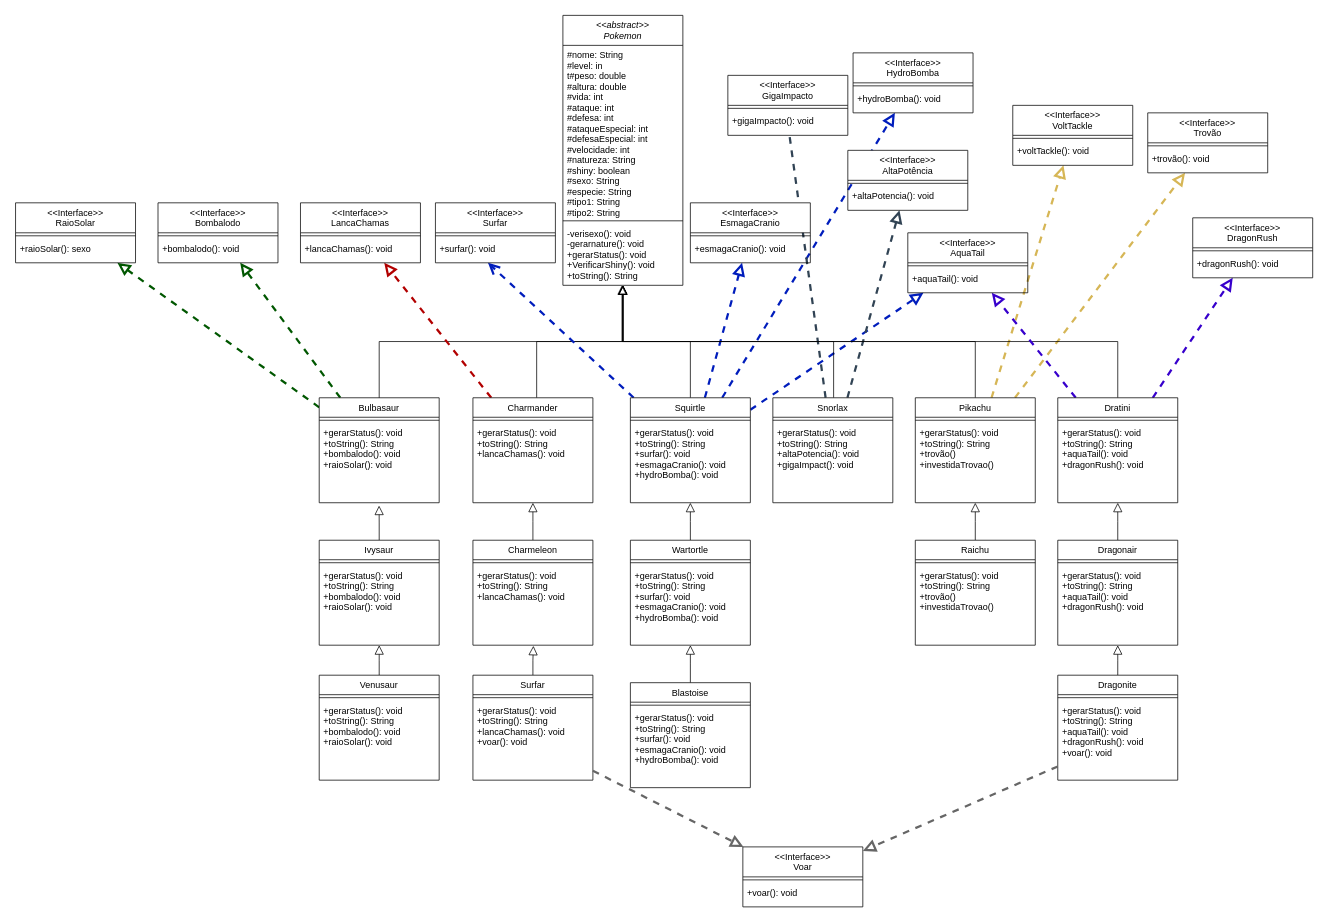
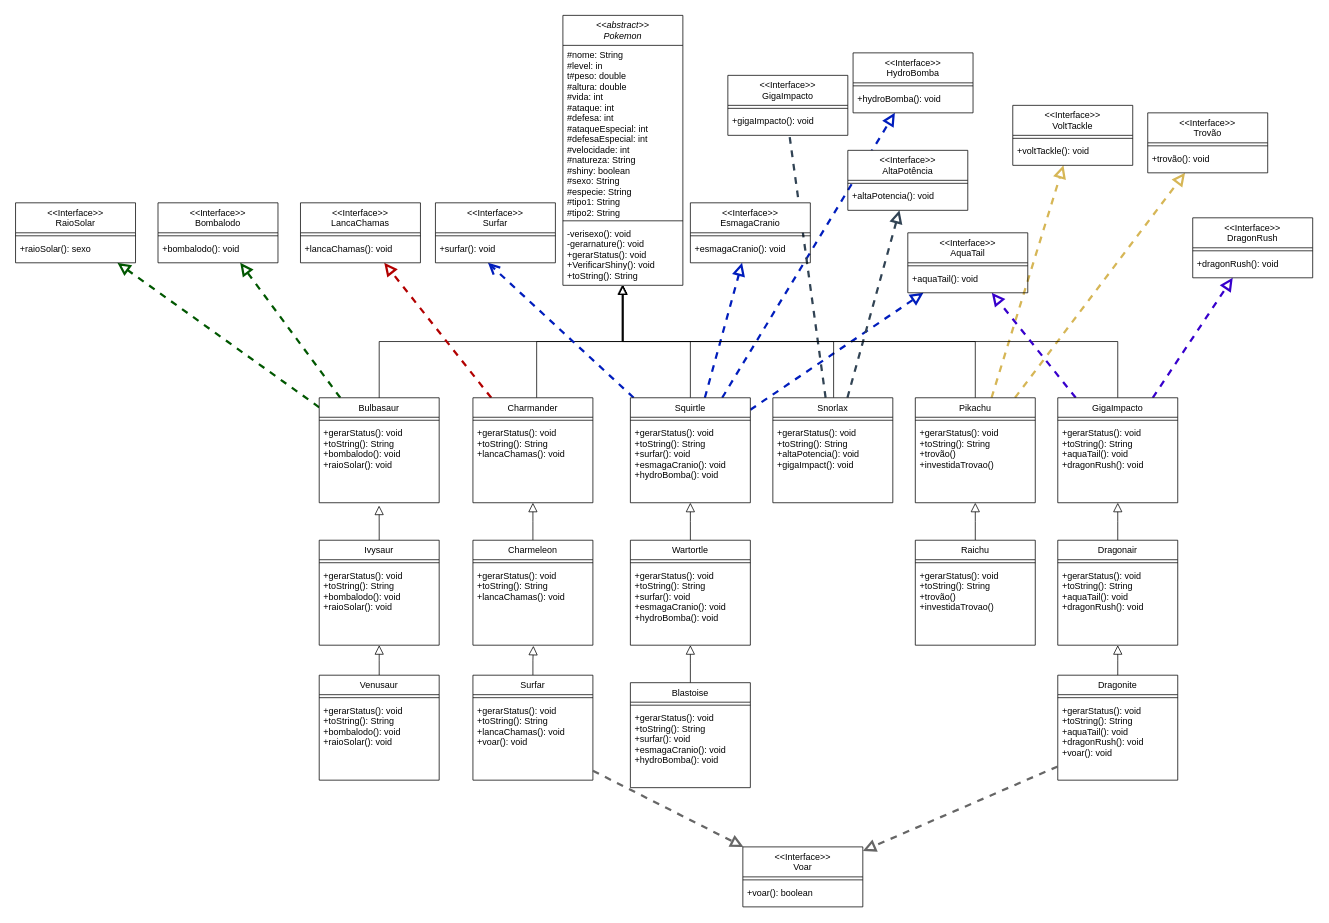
node "Dratini": label "Dratini" -> "GigaImpacto"
node "+voar(): void": label "+voar(): void" -> "+voar(): boolean"
